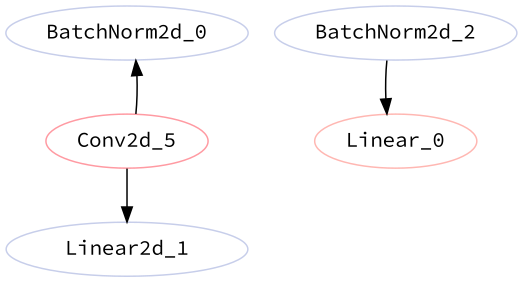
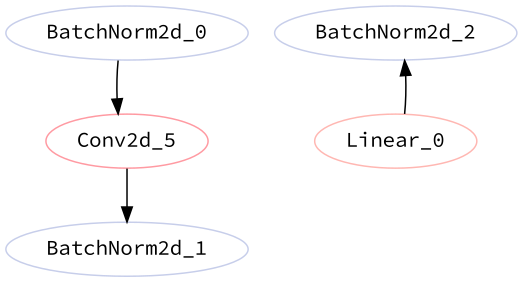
edge "BatchNorm2d_2" -> "Linear_0": reversed
edge "Conv2d_5" -> "BatchNorm2d_0": reversed
node "Linear2d_1": label "Linear2d_1" -> "BatchNorm2d_1"
